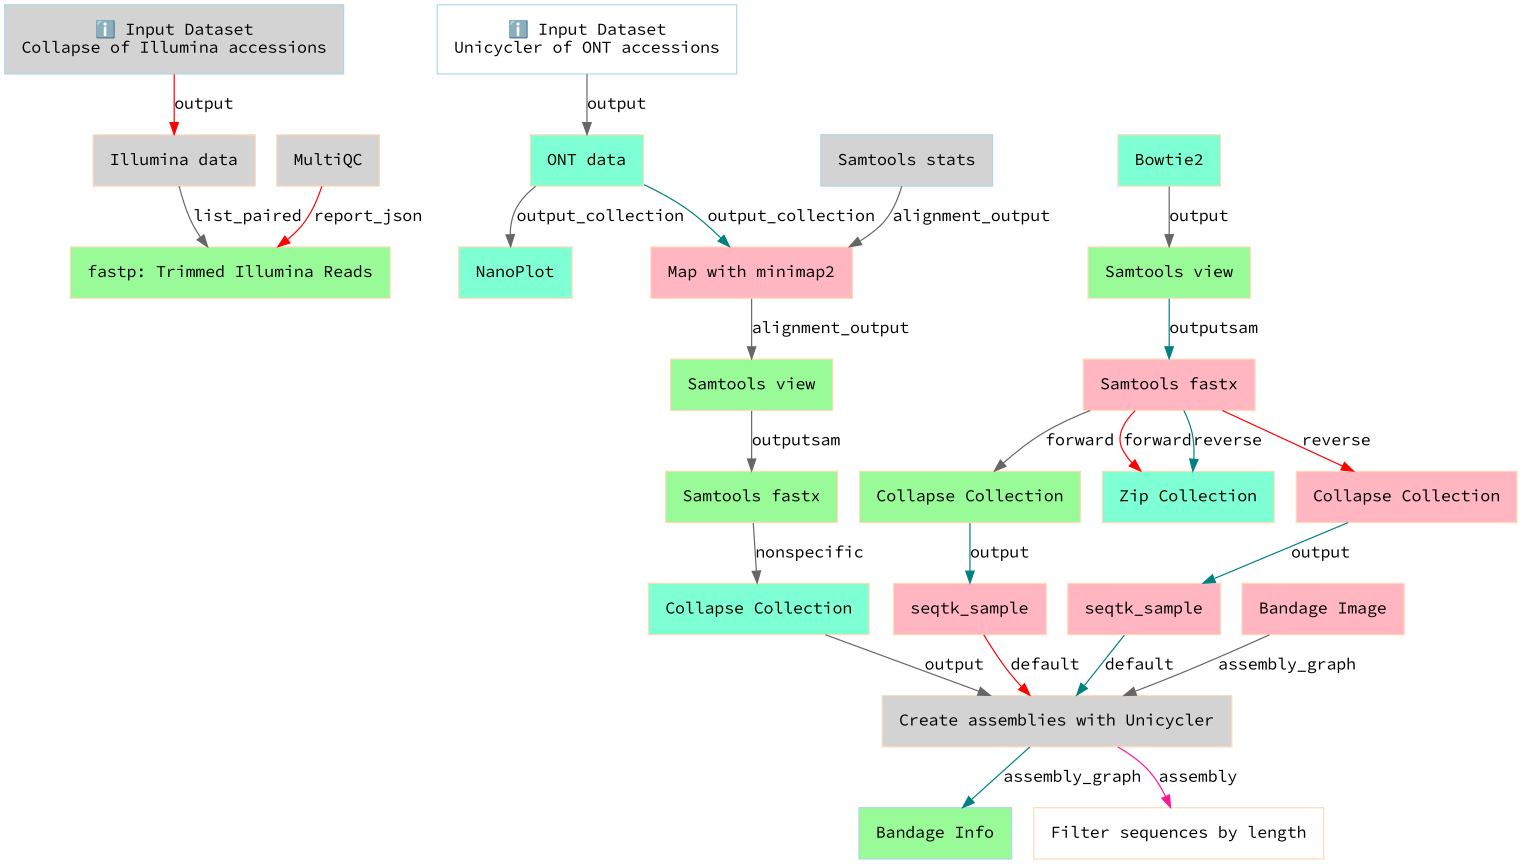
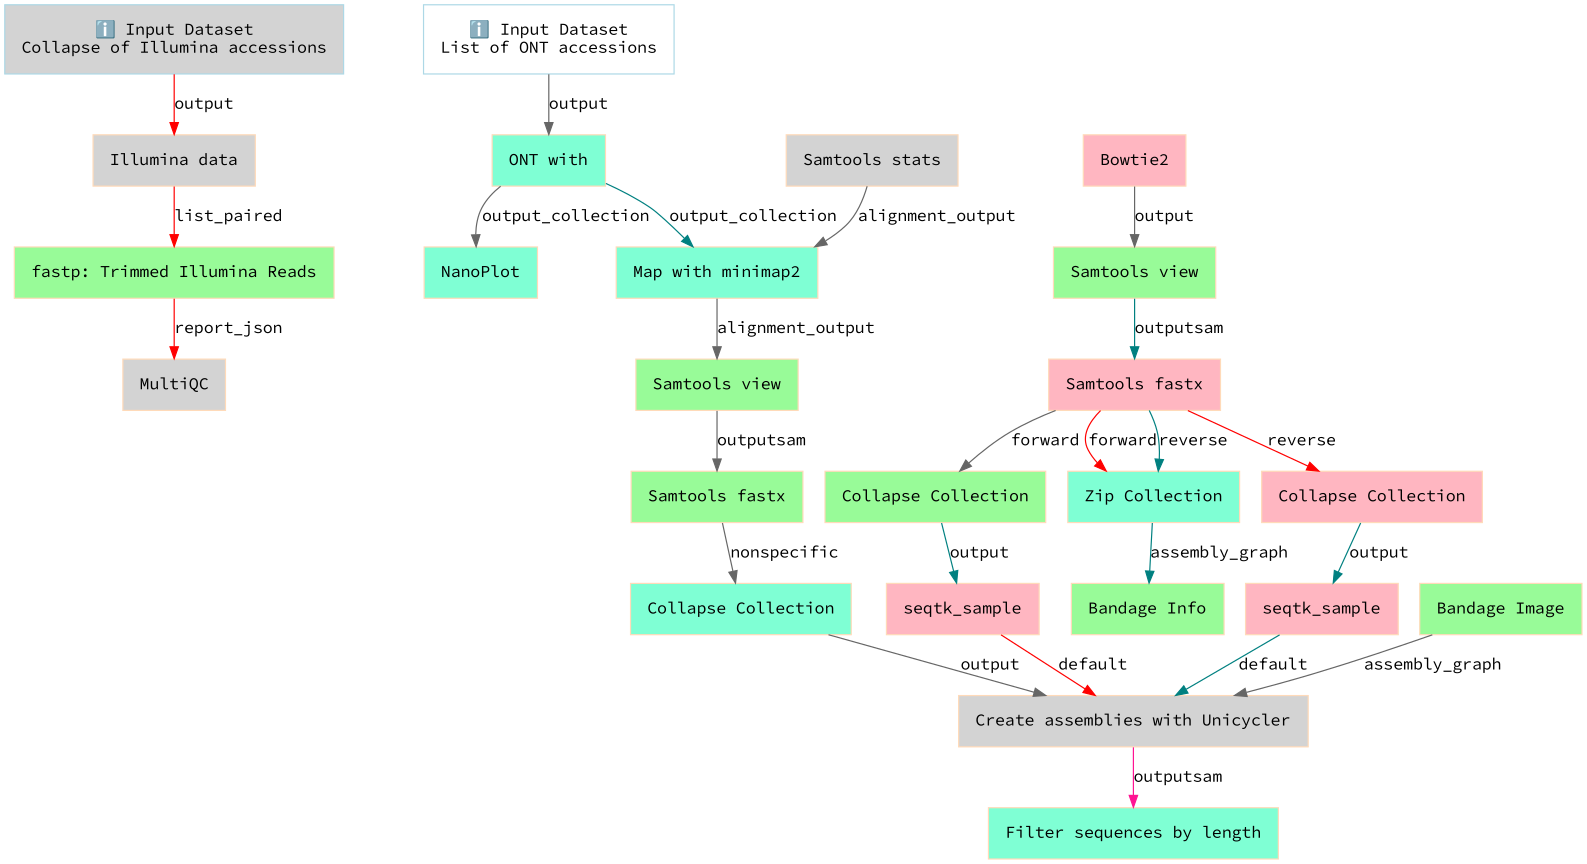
node "ℹ️ Input Dataset Unicycler of ONT accessions": label "ℹ️ Input Dataset Unicycler of ONT accessions" -> "ℹ️ Input Dataset List of ONT accessions"
node "ONT data": label "ONT data" -> "ONT with"
node "Samtools stats": color lightblue -> peachpuff
node "Bowtie2": fillcolor aquamarine -> lightpink
edge "Illumina data" -> "fastp: Trimmed Illumina Reads": color gray40 -> red
edge "MultiQC" -> "fastp: Trimmed Illumina Reads": reversed
node "Map with minimap2": fillcolor lightpink -> aquamarine
node "Bandage Image": fillcolor lightpink -> palegreen
edge "Create assemblies with Unicycler" -> "Bandage Info": now "Zip Collection" -> "Bandage Info"
edge "Create assemblies with Unicycler" -> "Filter sequences by length": label "assembly" -> "outputsam"
node "Bandage Info": color lightblue -> peachpuff
node "Filter sequences by length": fillcolor white -> aquamarine
